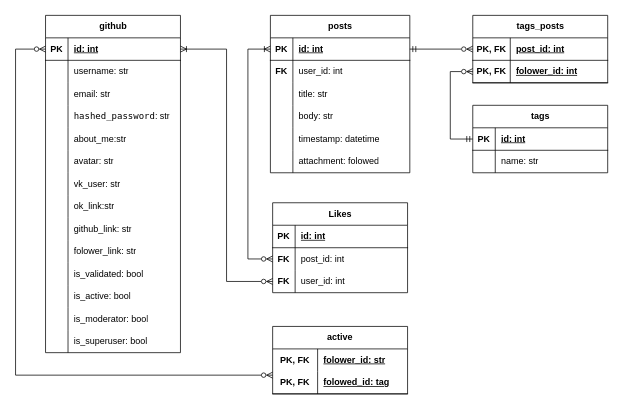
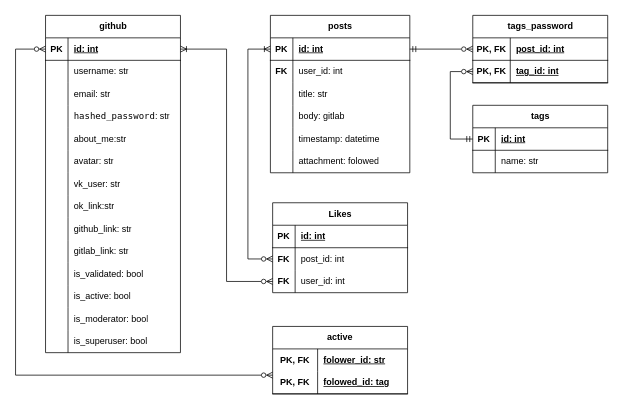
node "tags_posts": label "tags_posts" -> "tags_password"
node "folower_id: int": label "folower_id: int" -> "tag_id: int"
node "body: str": label "body: str" -> "body: gitlab"
node "folower_link: str": label "folower_link: str" -> "gitlab_link: str"
